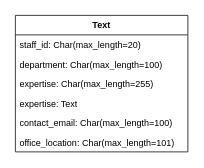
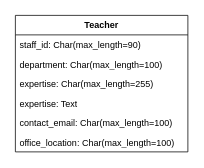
node "Text": label "Text" -> "Teacher"
node "staff_id: Char(max_length=20)": label "staff_id: Char(max_length=20)" -> "staff_id: Char(max_length=90)"
node "office_location: Char(max_length=101)": label "office_location: Char(max_length=101)" -> "office_location: Char(max_length=100)"
